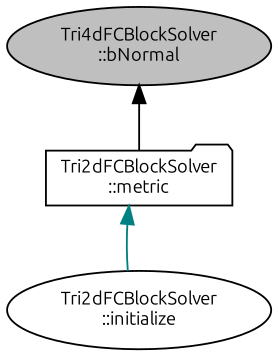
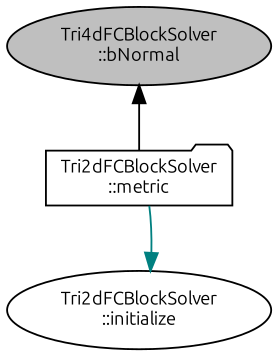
edge "Tri2dFCBlockSolver ::initialize" -> "Tri2dFCBlockSolver ::metric": reversed
